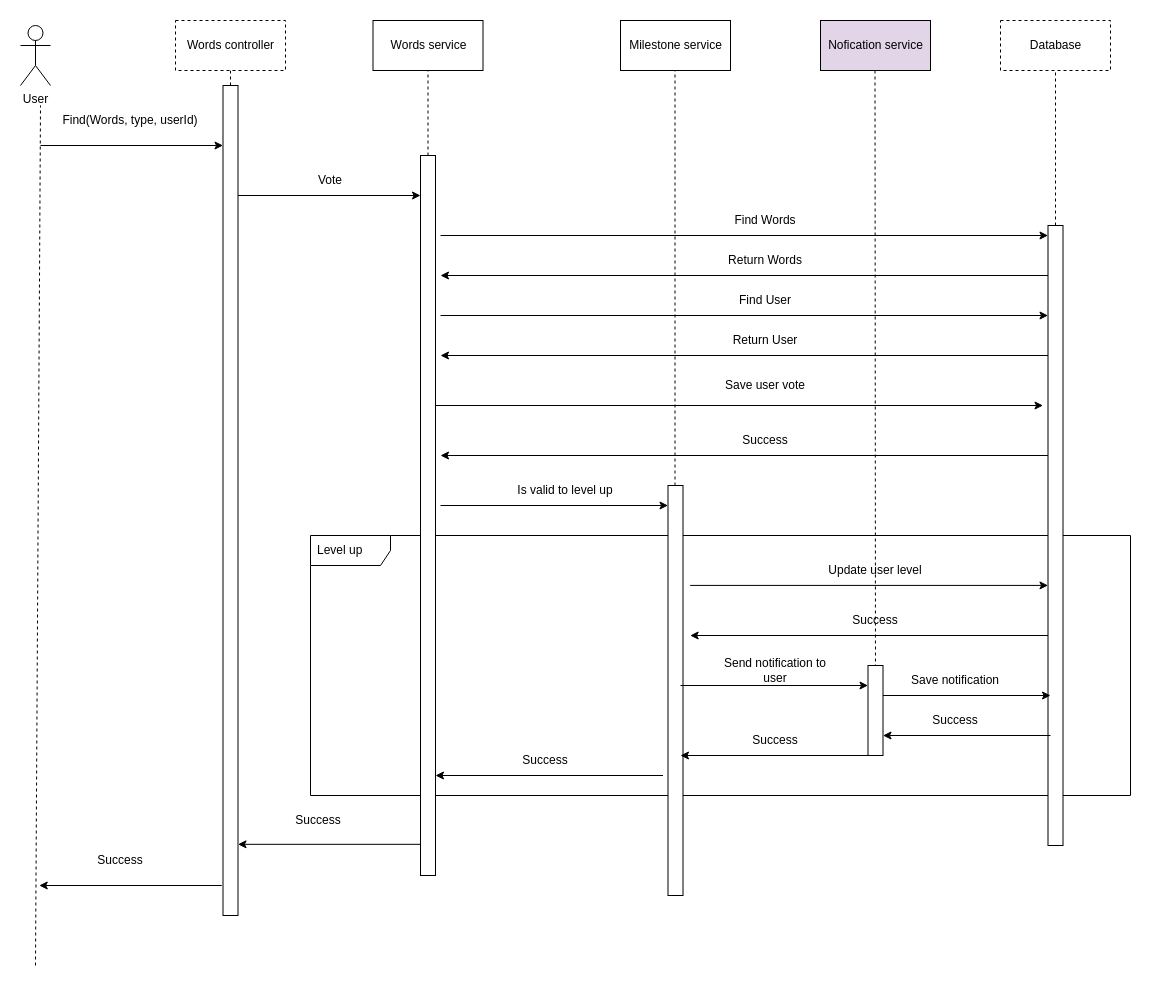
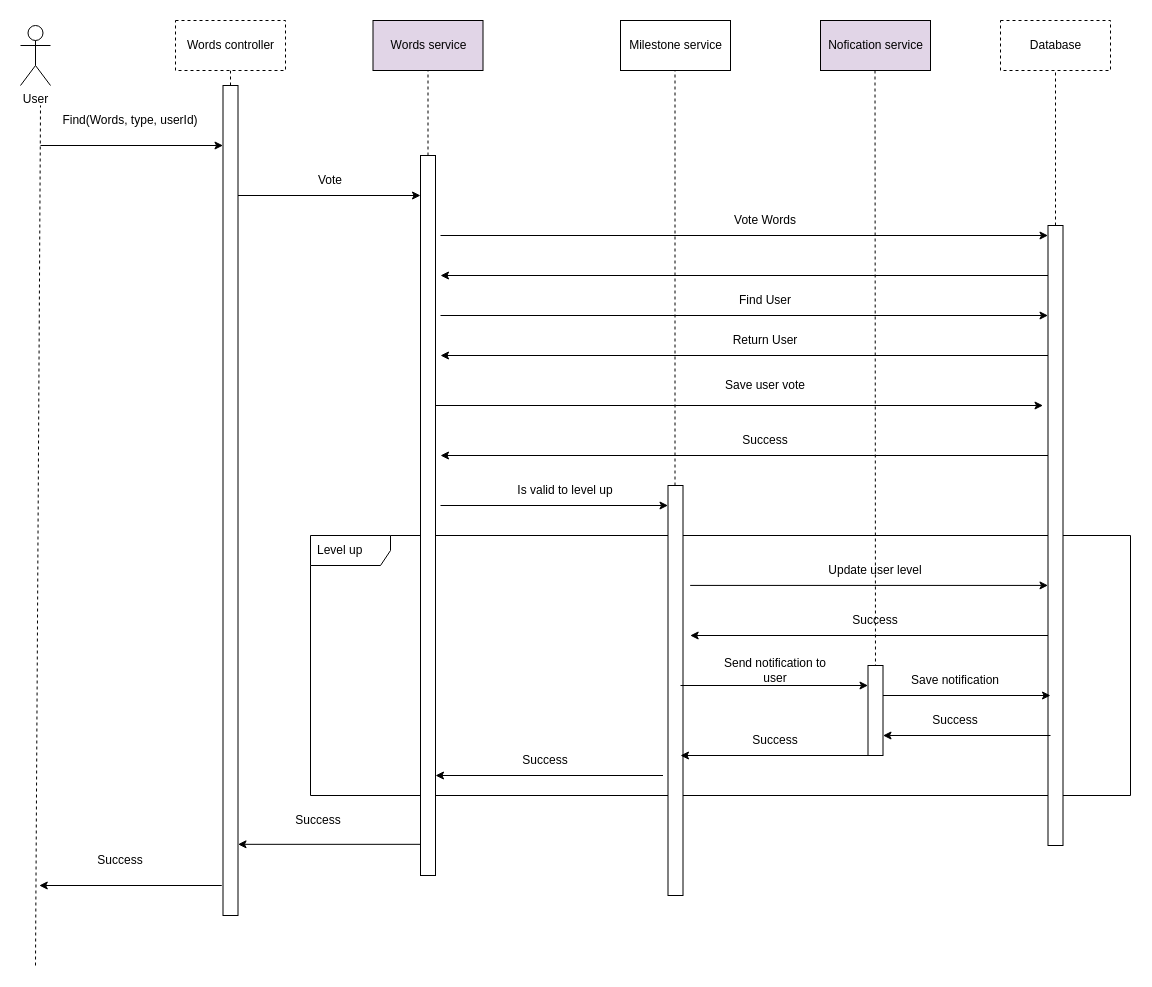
node "Words service": fillcolor #ffffff -> #e1d5e7
node "Find Words": label "Find Words" -> "Vote Words"
node "Return Words": removed
